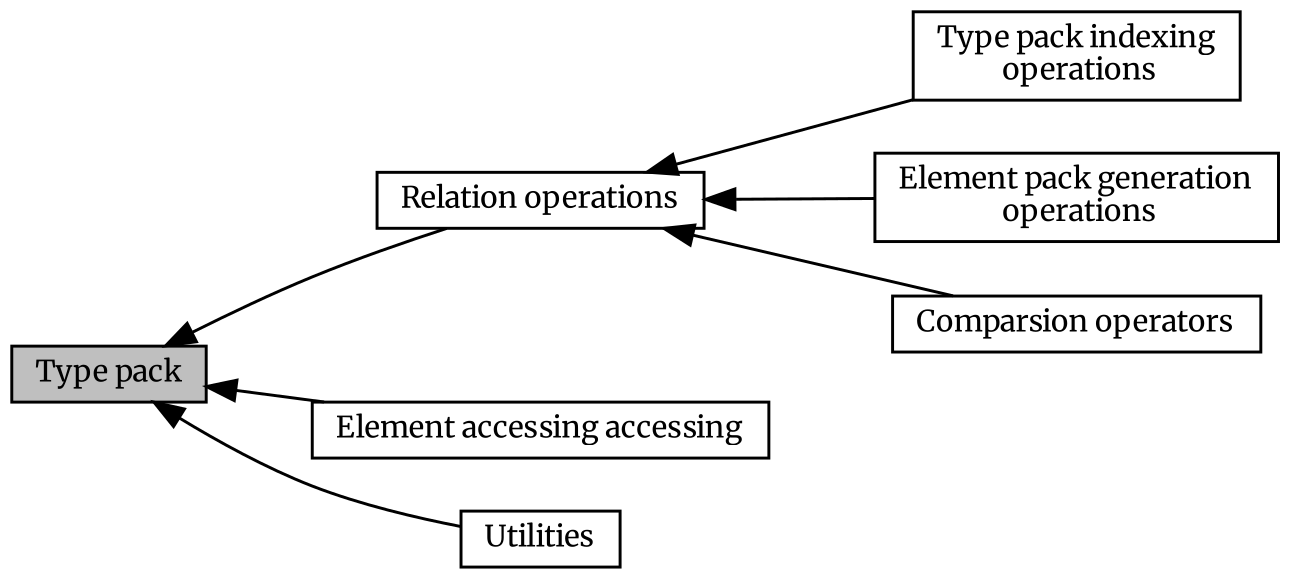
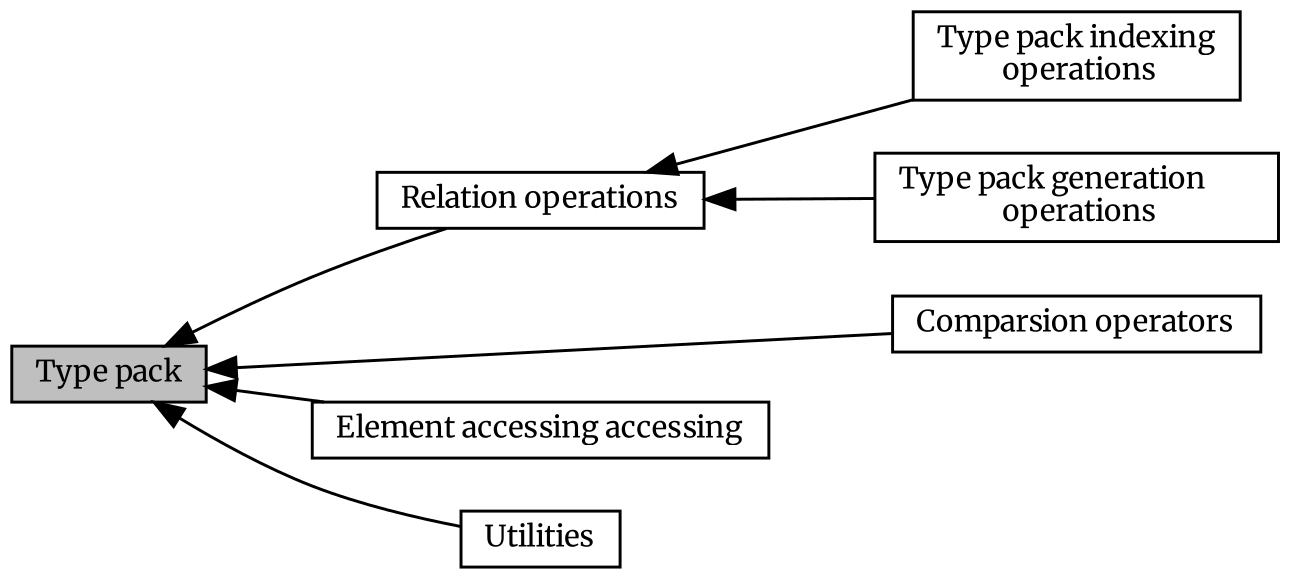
node "Element pack generation operations": label "Element pack generation operations" -> "Type pack generation operations"
edge "Comparsion operators" -> "Relation operations": now "Comparsion operators" -> "Type pack"
